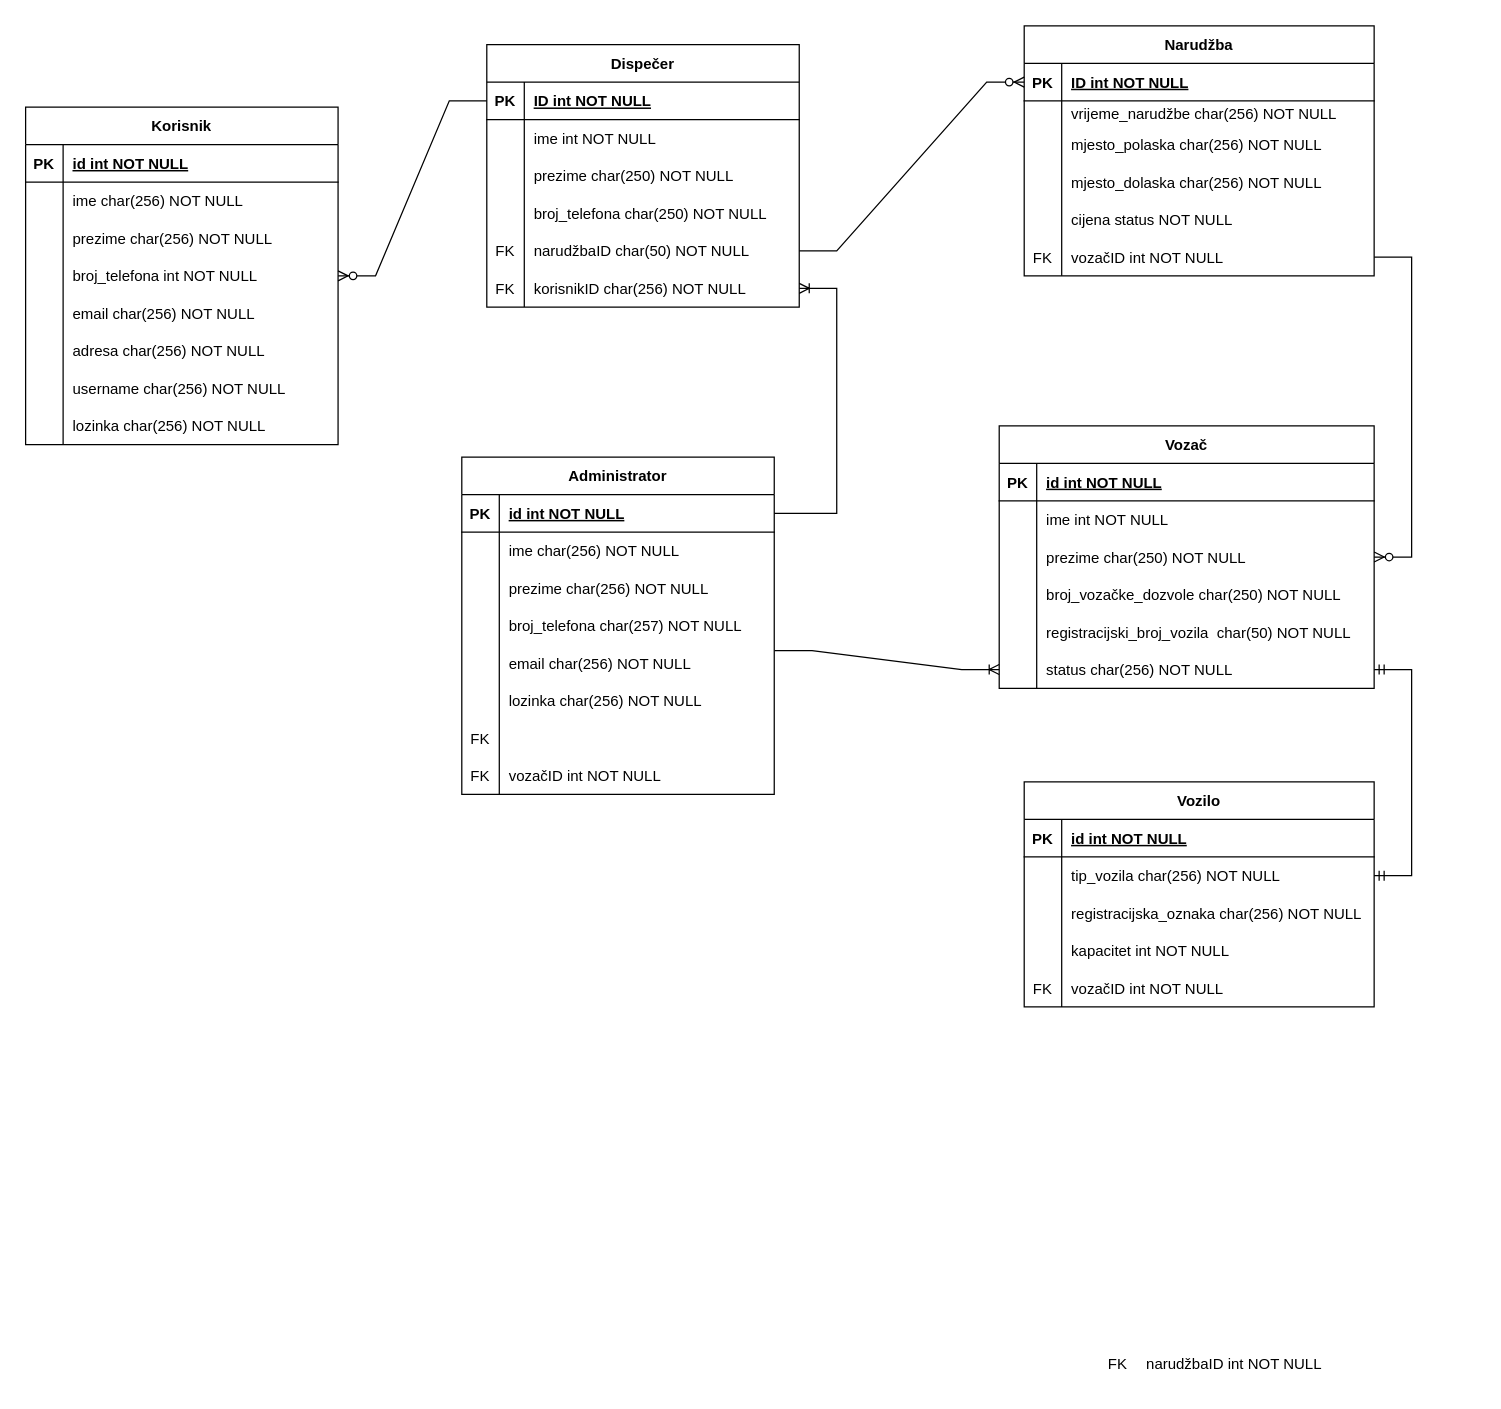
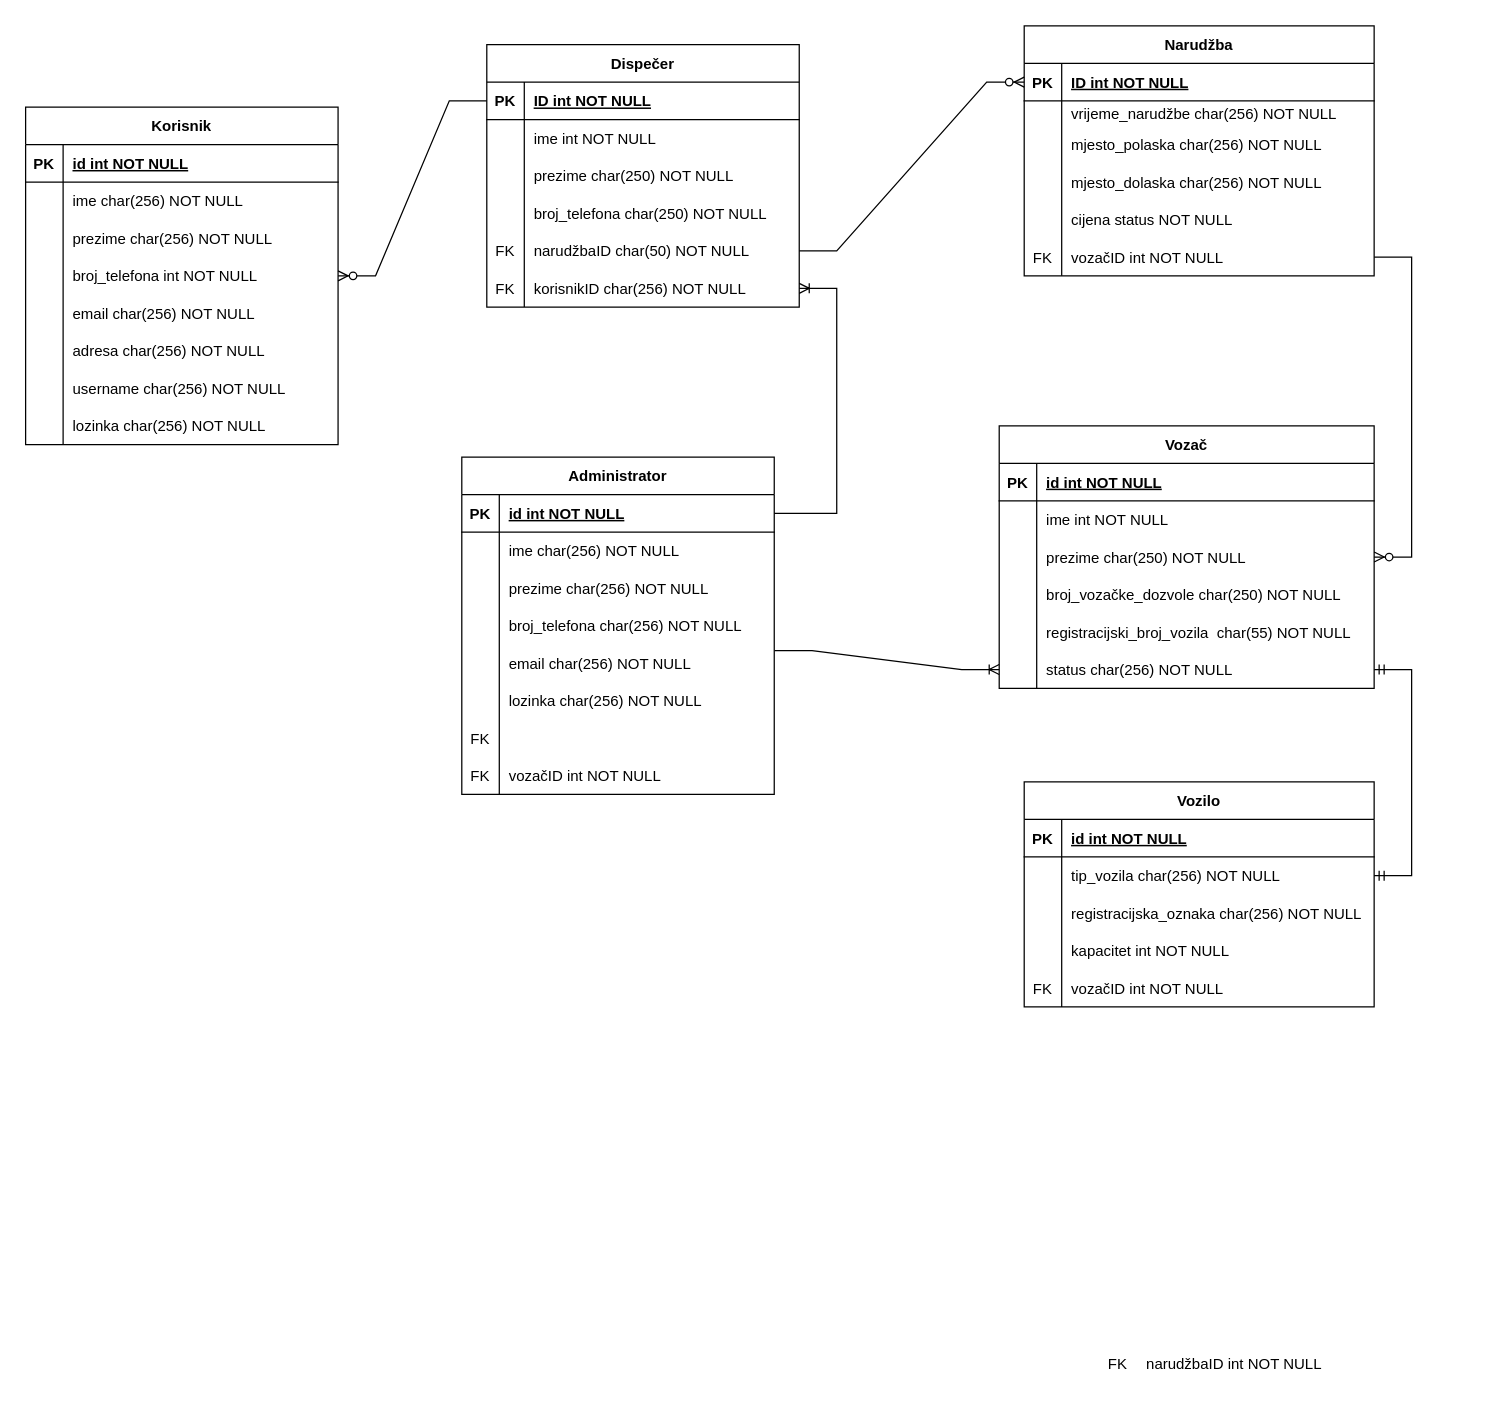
node "broj_telefona char(257) NOT NULL": label "broj_telefona char(257) NOT NULL" -> "broj_telefona char(256) NOT NULL"
node "registracijski_broj_vozila char(50) NOT NULL": label "registracijski_broj_vozila char(50) NOT NULL" -> "registracijski_broj_vozila char(55) NOT NULL"
